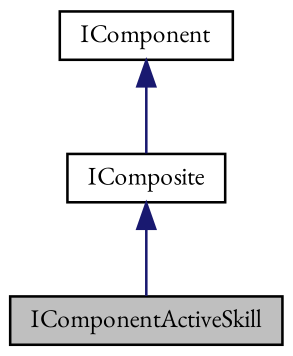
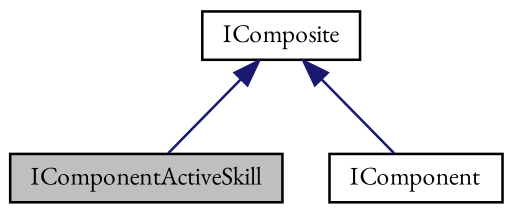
edge "IComposite" -> "IComponent": reversed
